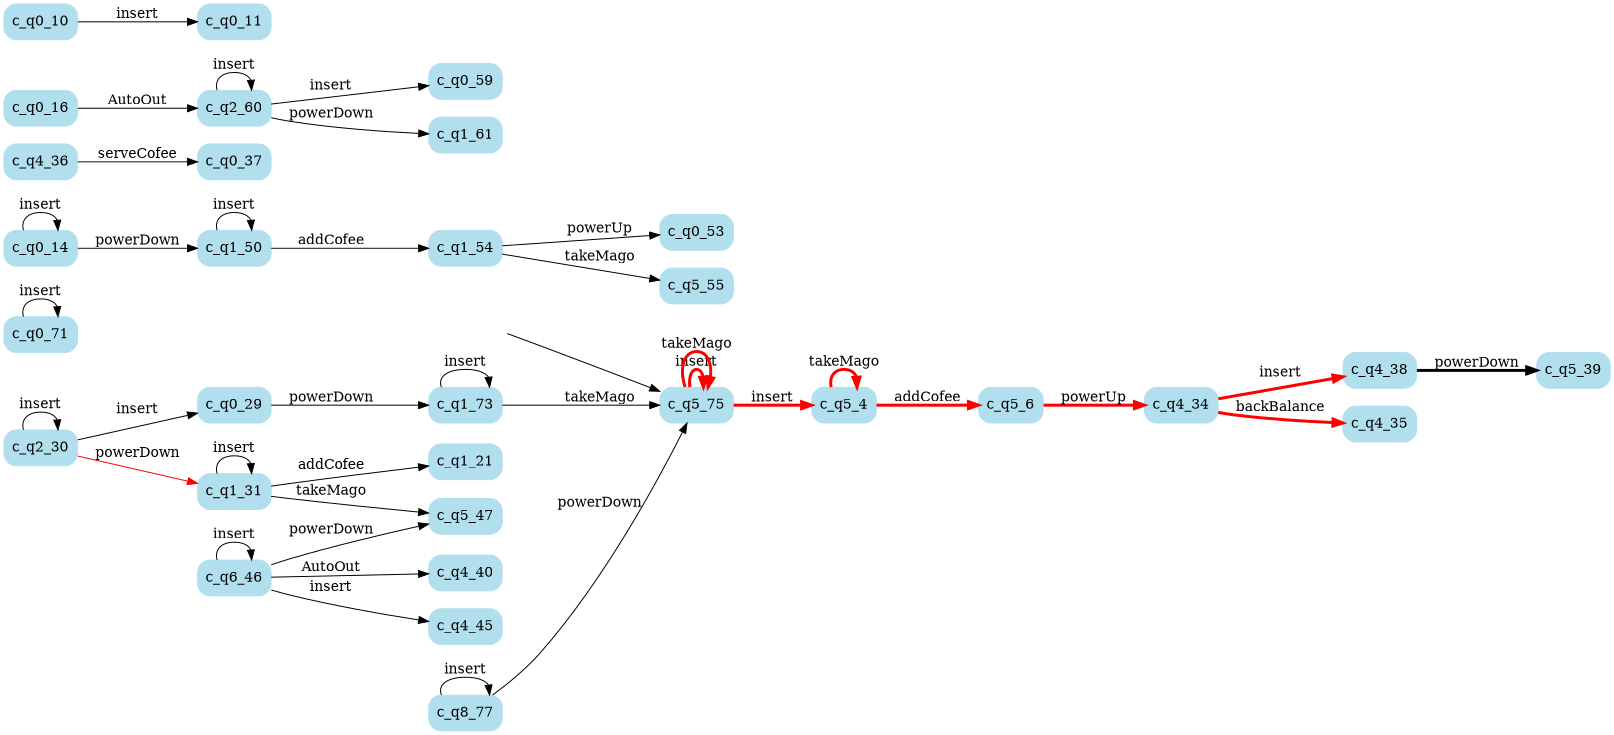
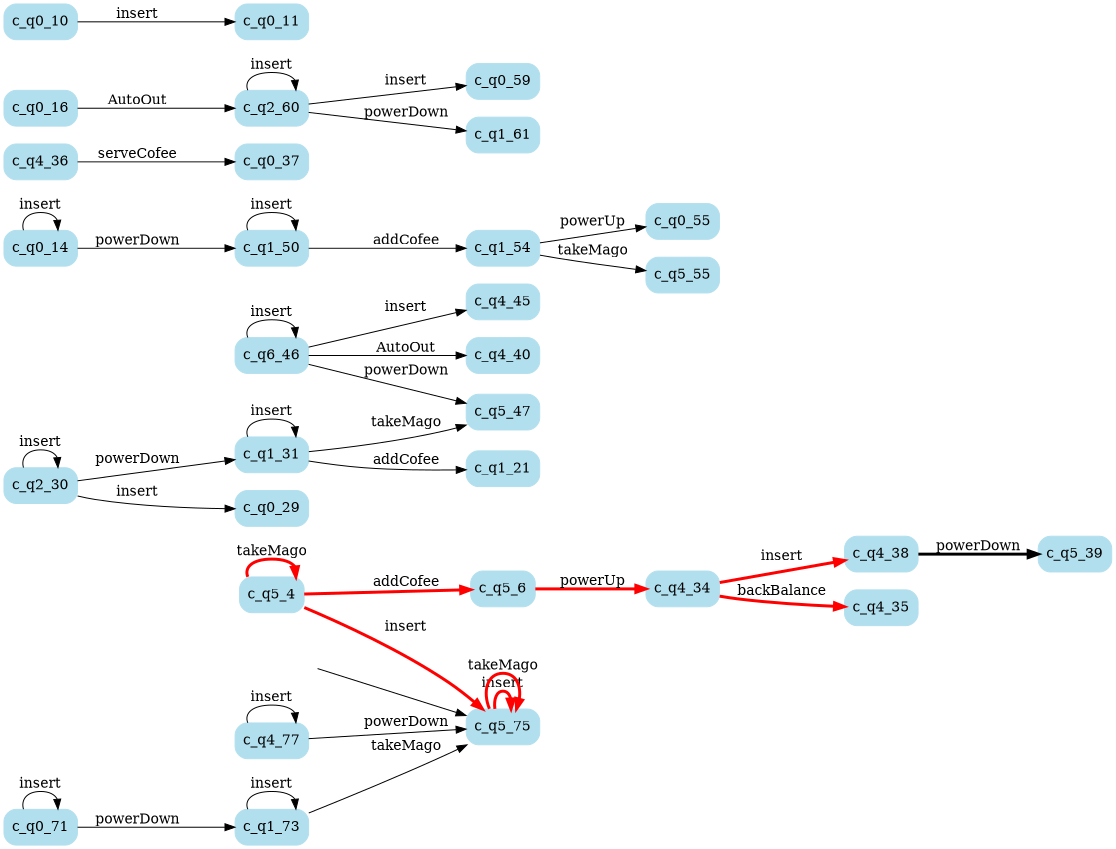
node "c_q0_53": label "c_q0_53" -> "c_q0_55"
edge "c_q0_29" -> "c_q1_73": now "c_q0_71" -> "c_q1_73"
edge "c_q5_75" -> "c_q5_4": reversed
edge "c_q2_30" -> "c_q1_31": color red -> black
node "c_q8_77": label "c_q8_77" -> "c_q4_77"
